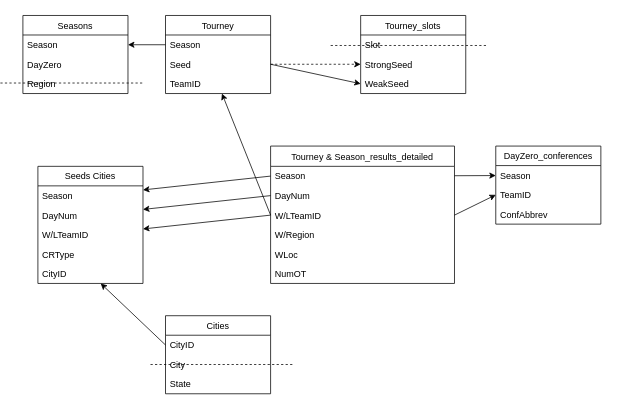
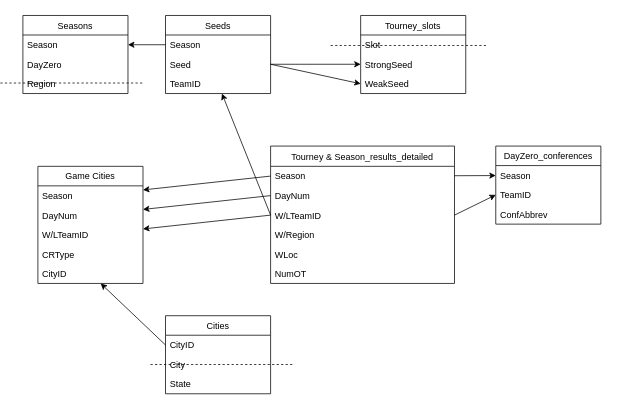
node "Tourney": label "Tourney" -> "Seeds"
edge "Seed" -> "StrongSeed": style dashed -> solid
node "Seeds Cities": label "Seeds Cities" -> "Game Cities"
